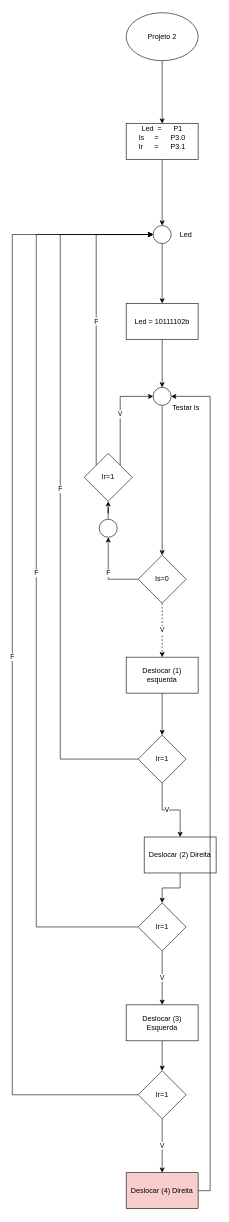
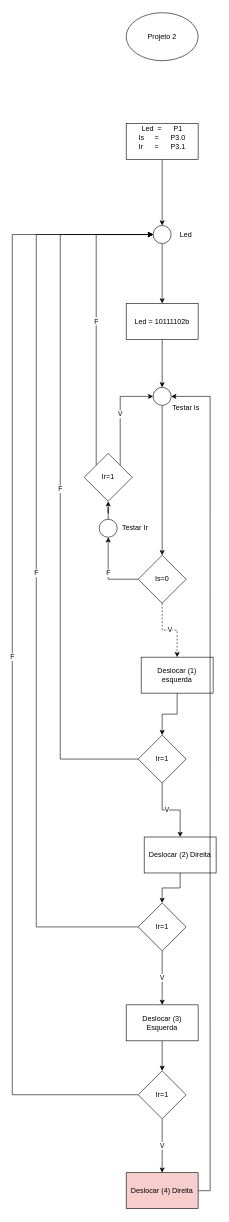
edge "Projeto 2" -> "Led = P1 Is = P3.0 Ir = P3.1": removed
node "Testar Ir": added
node "Deslocar (1) esquerda": moved (162, 675) -> (177, 675)
